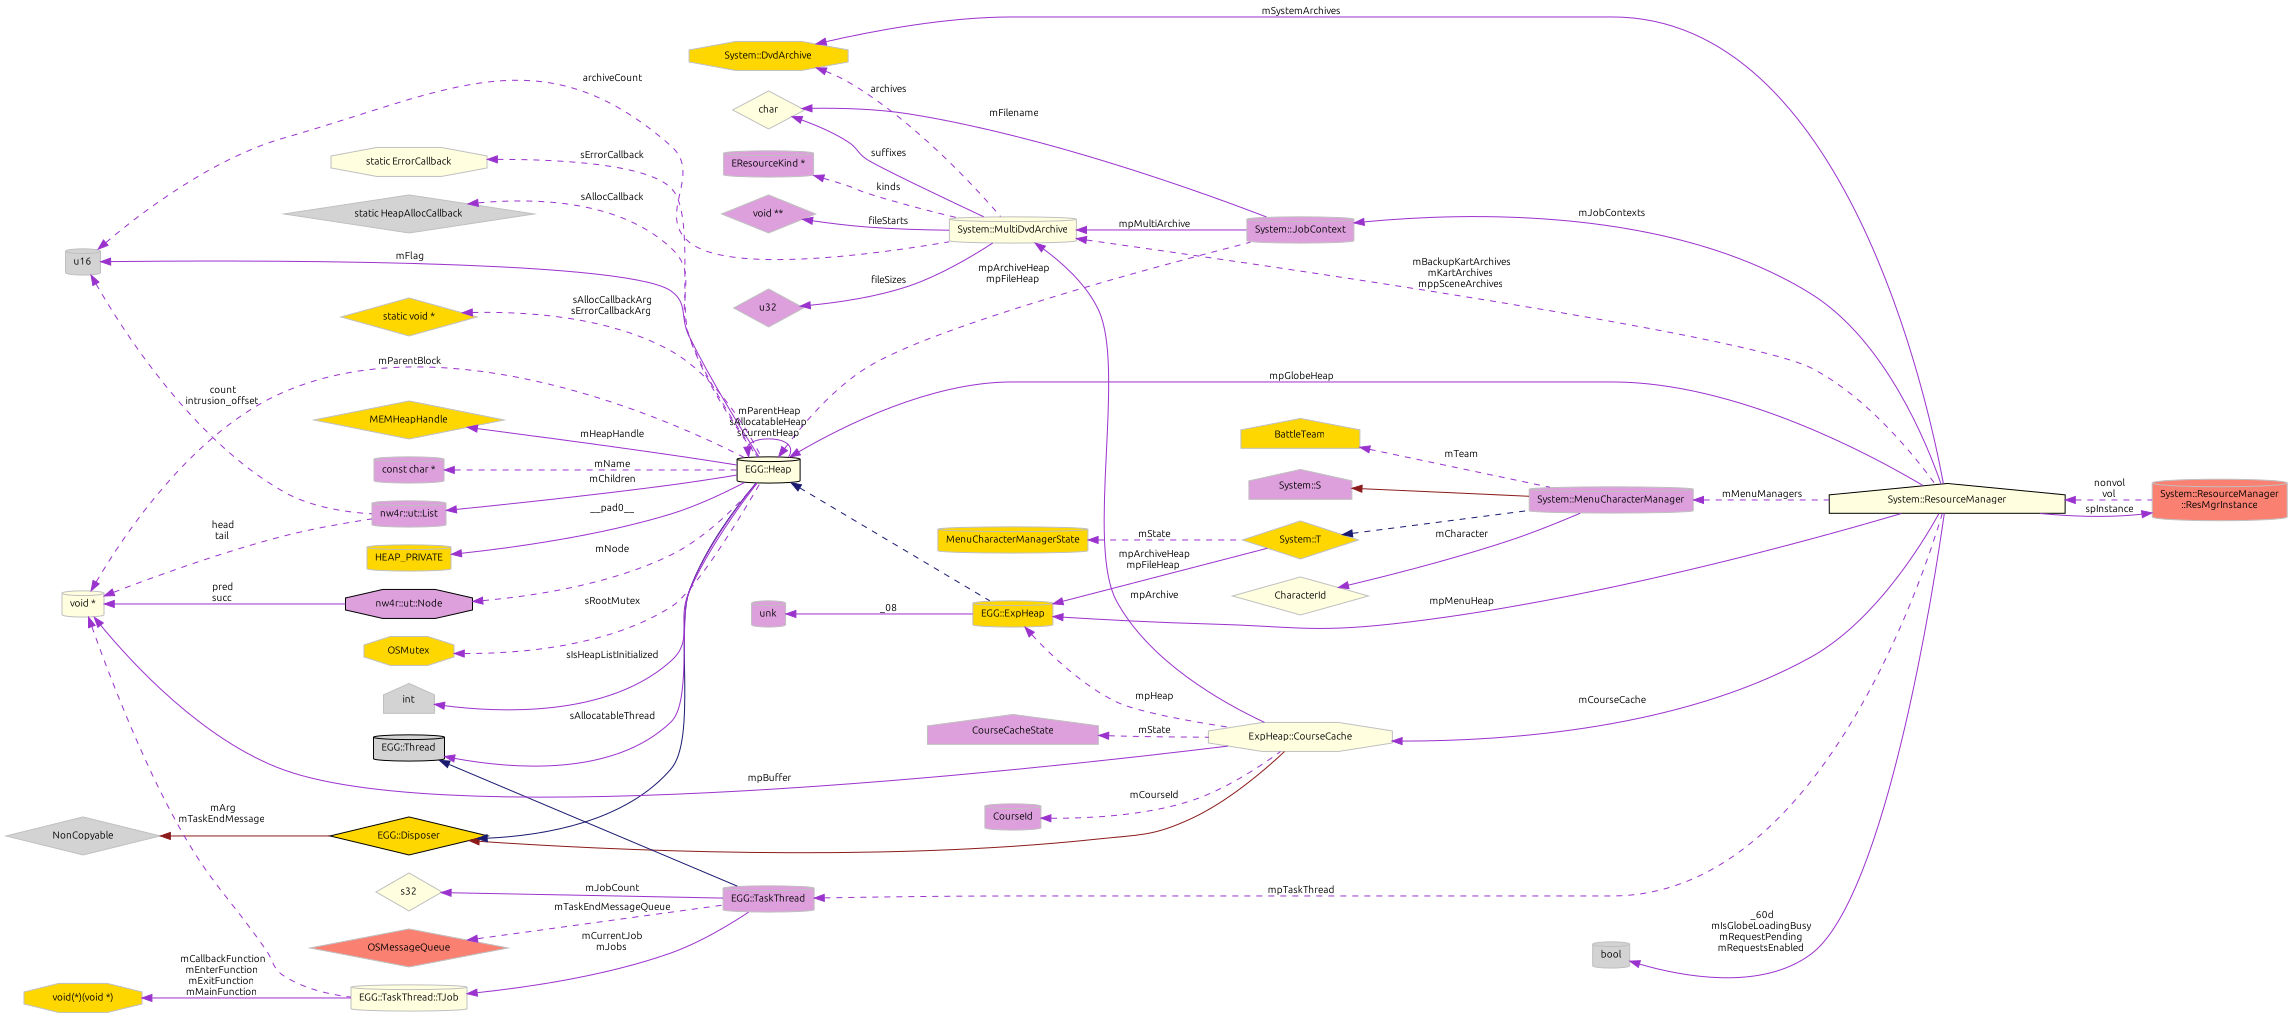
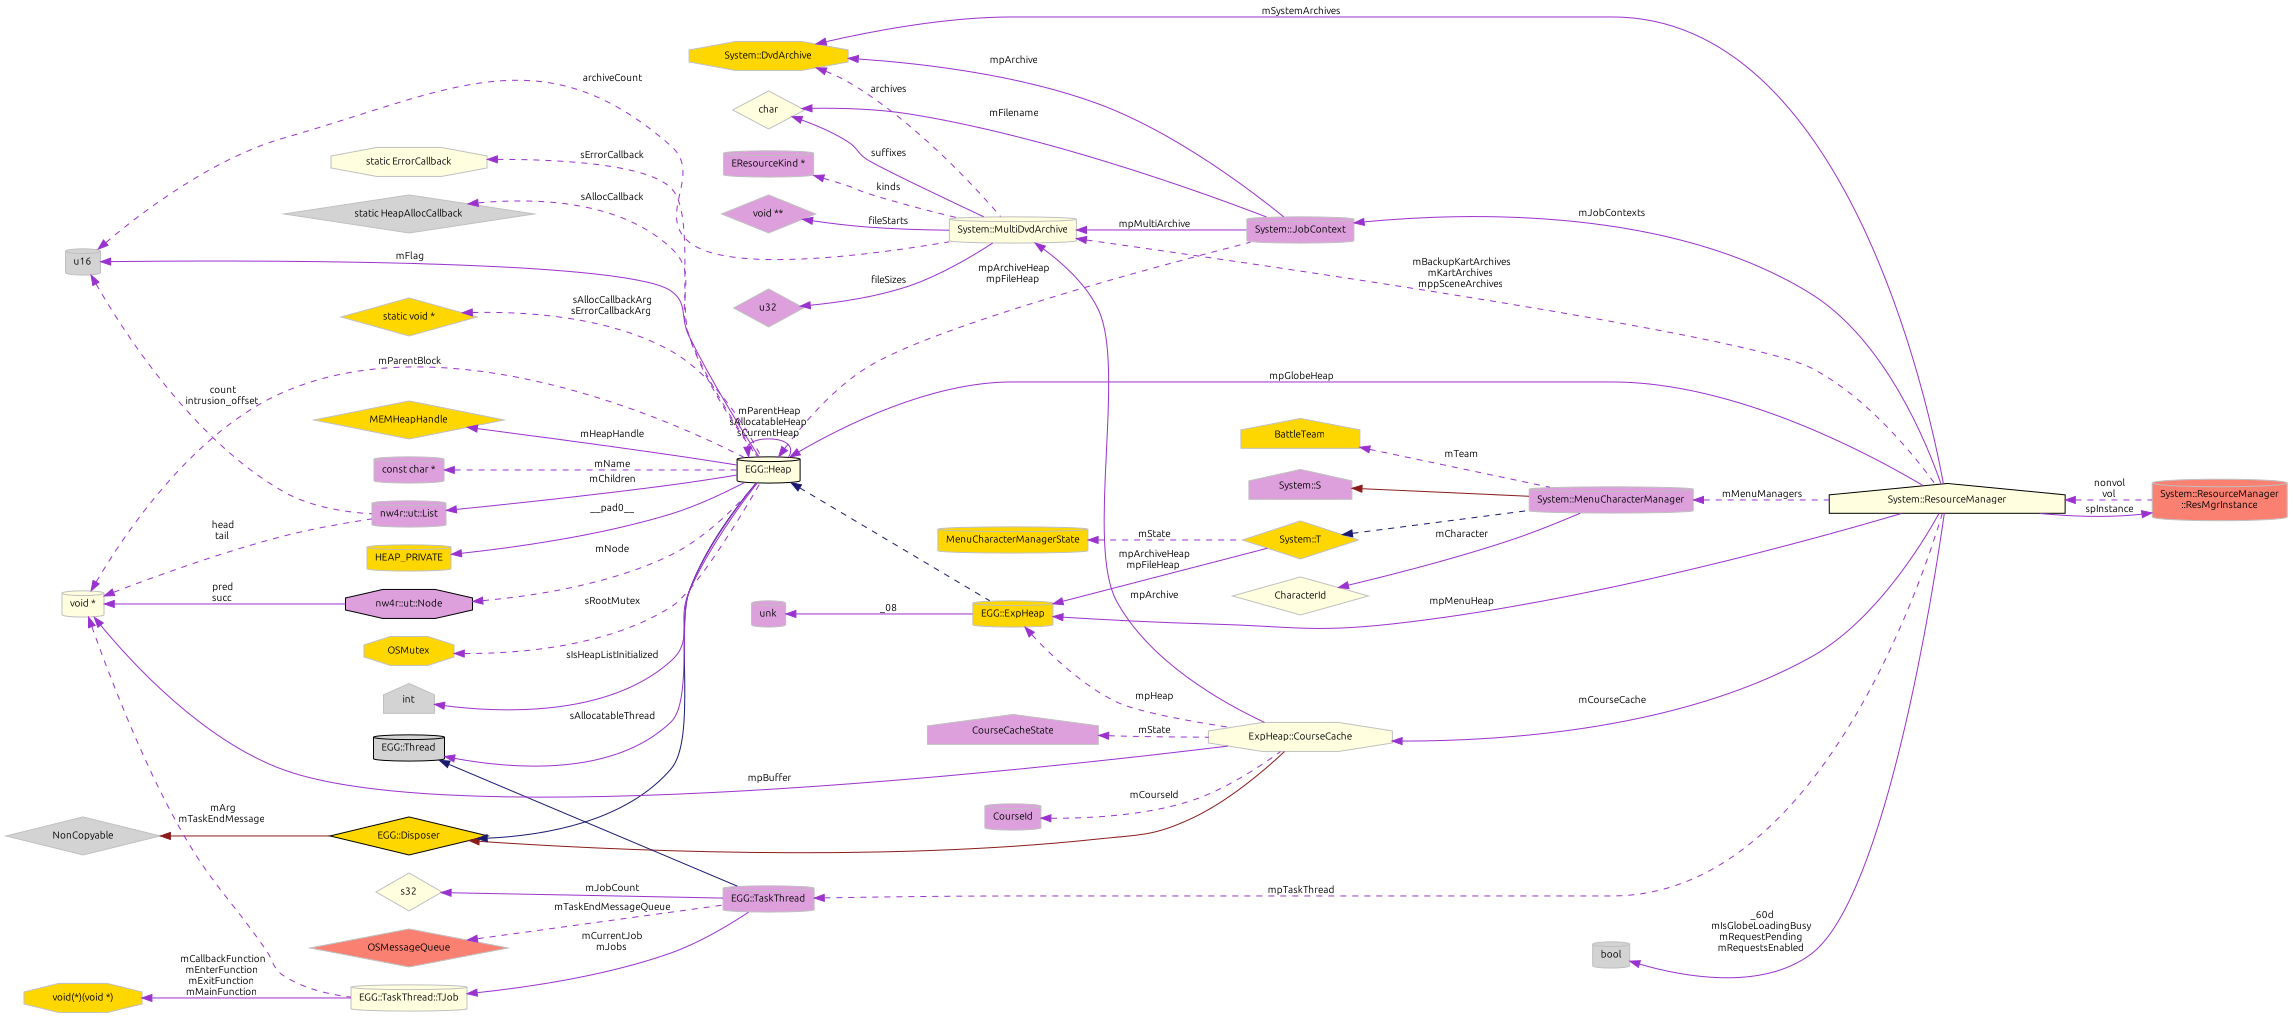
edge "System::JobContext" -> "System::DvdArchive": added, label "mpArchive"
